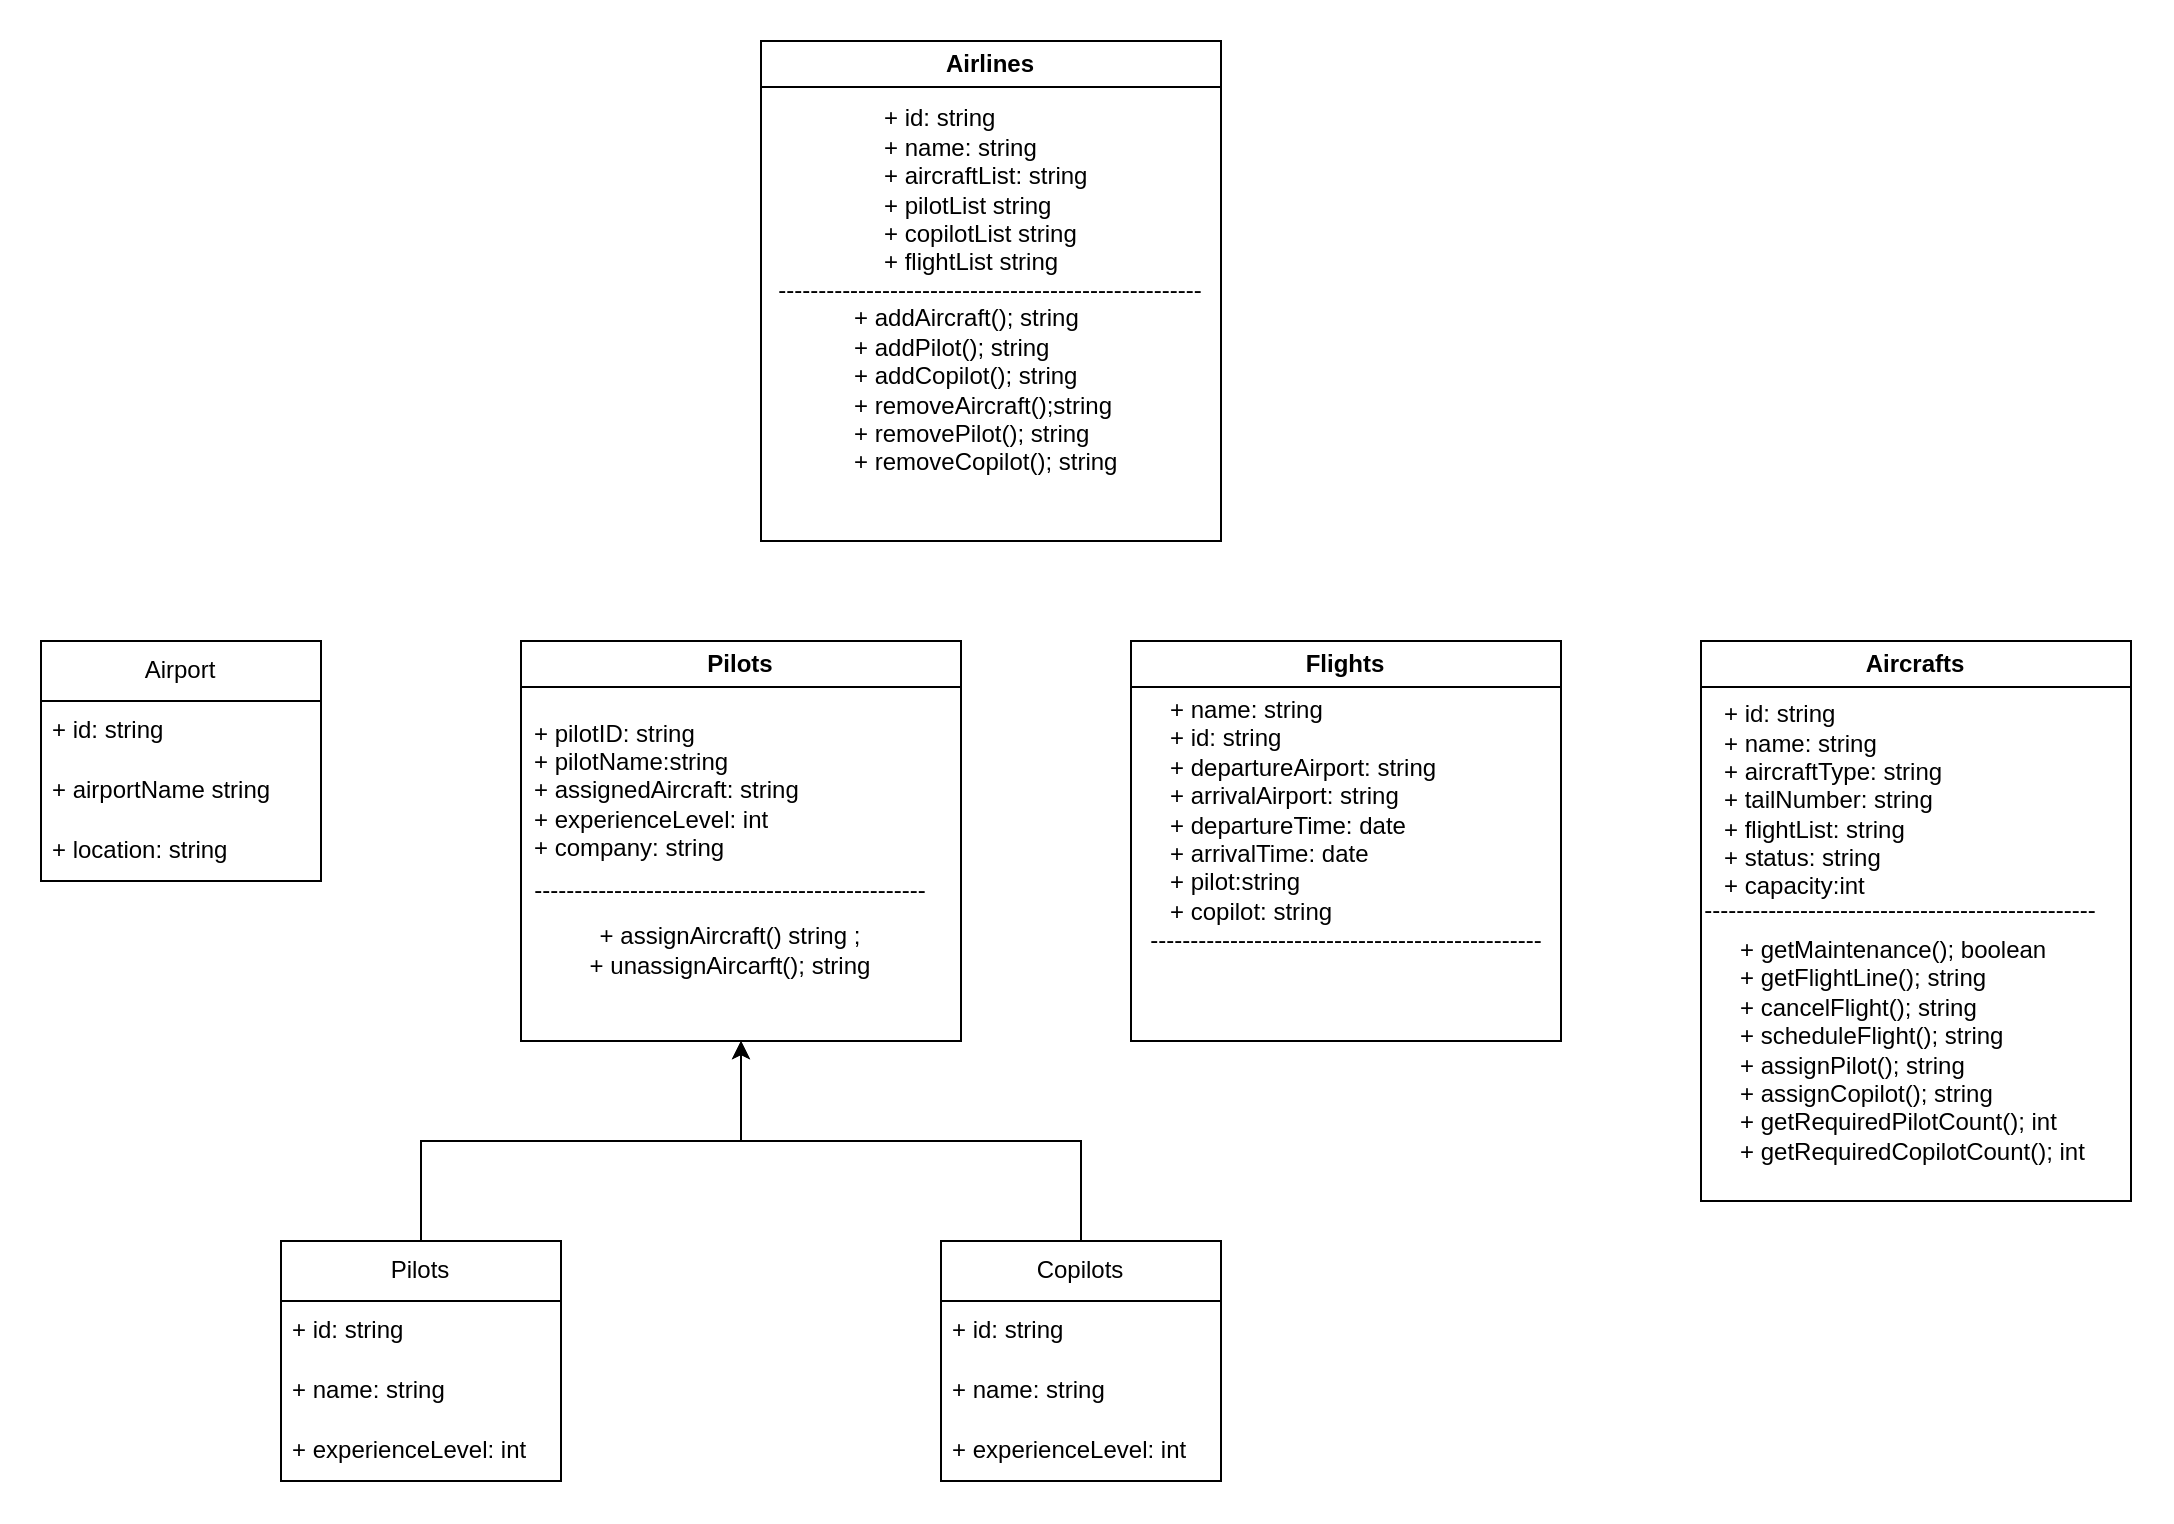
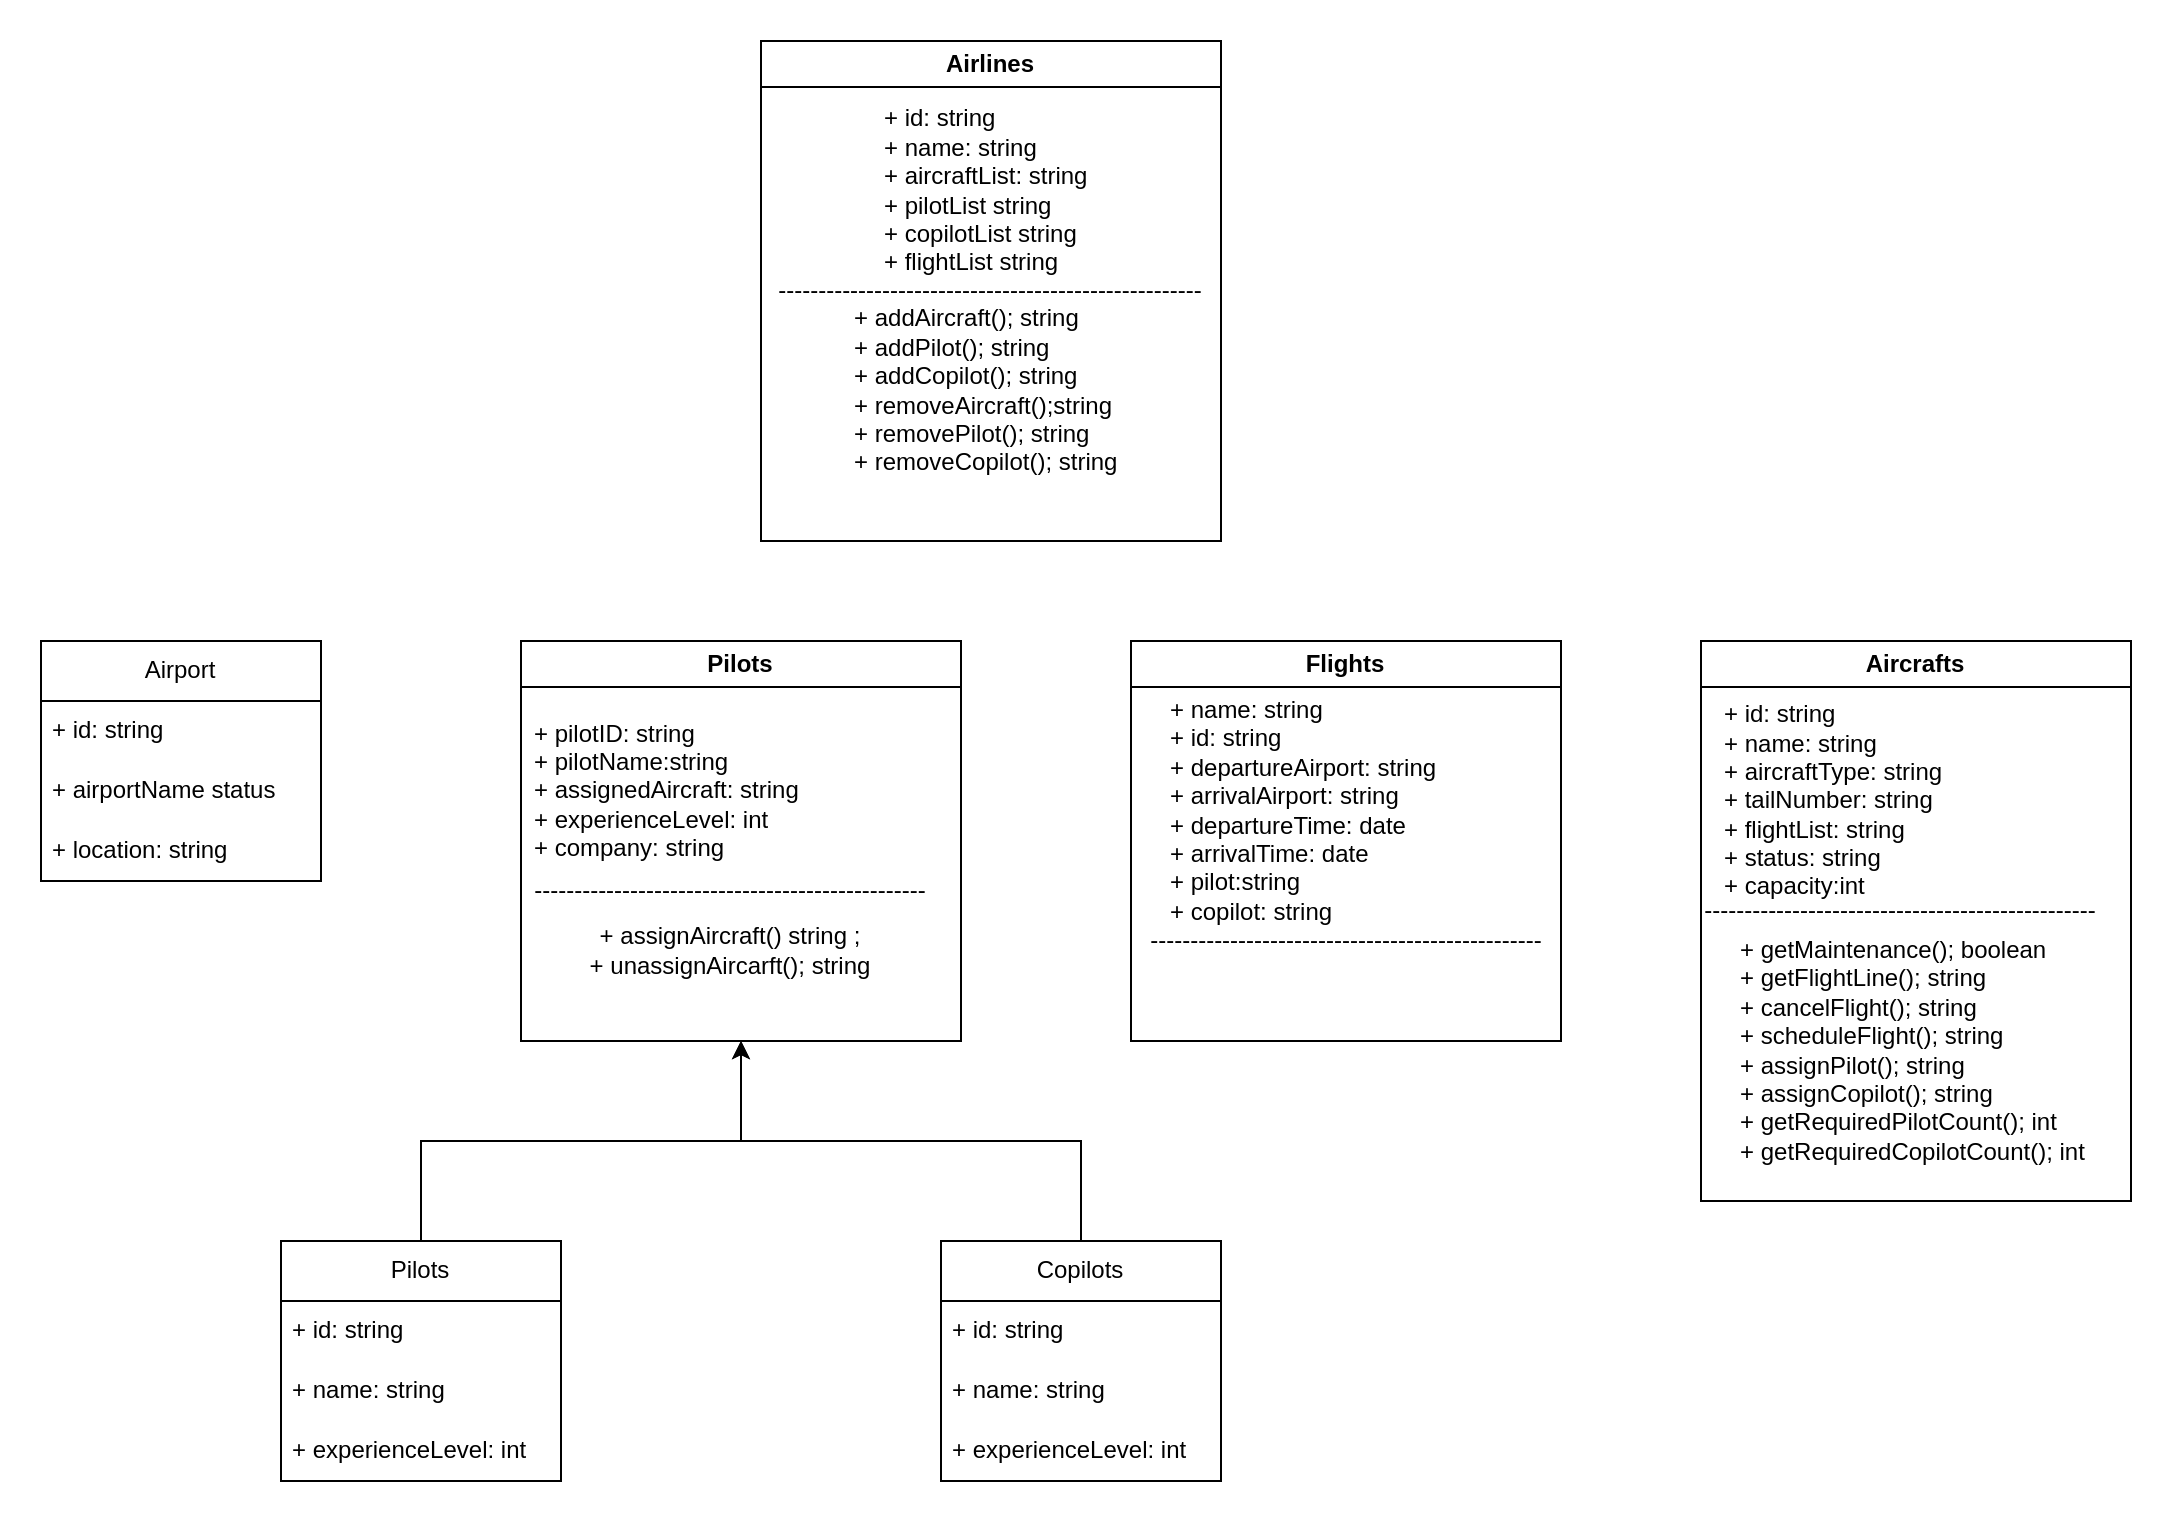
node "+ airportName string": label "+ airportName string" -> "+ airportName status"
